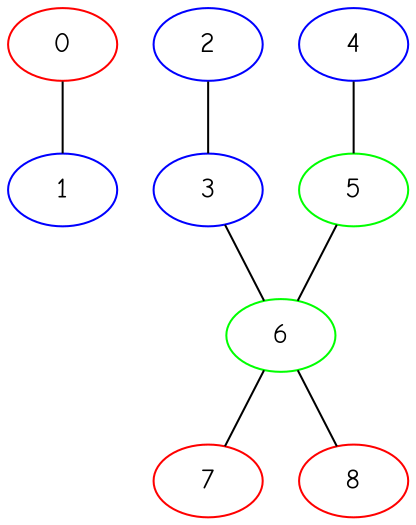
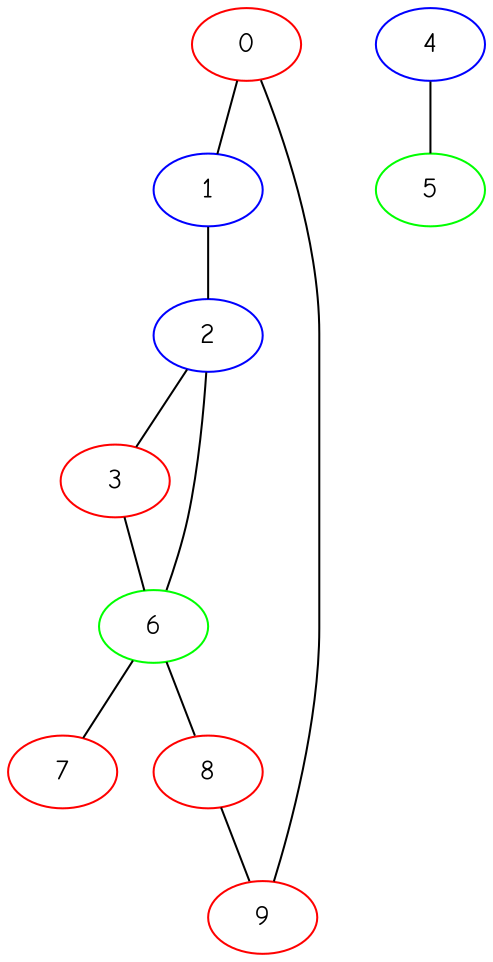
node "3": color blue -> red
edge "1" -- "2": added
edge "5" -- "6": now "2" -- "6"
node "9": added
